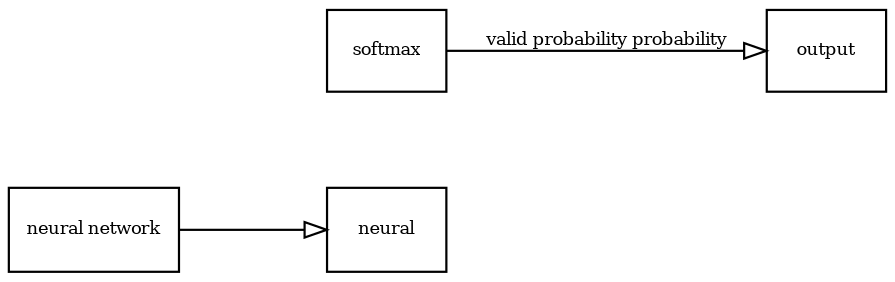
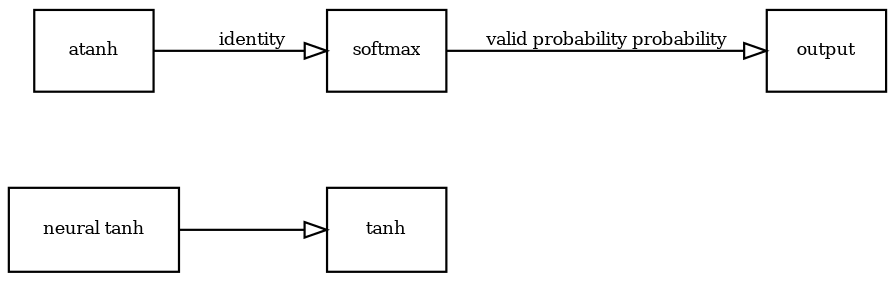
node "atanh": added
node "neural network": label "neural network" -> "neural tanh"
node "neural": label "neural" -> "tanh"
